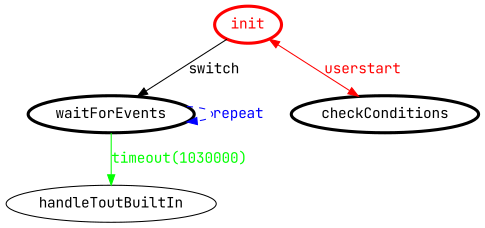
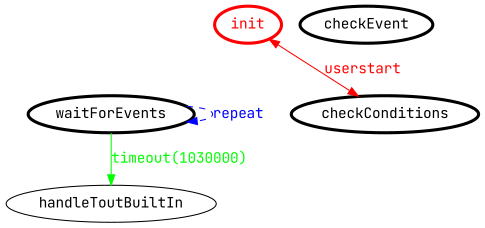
node "checkEvent": added
edge "init" -> "waitForEvents": removed, label "switch"
